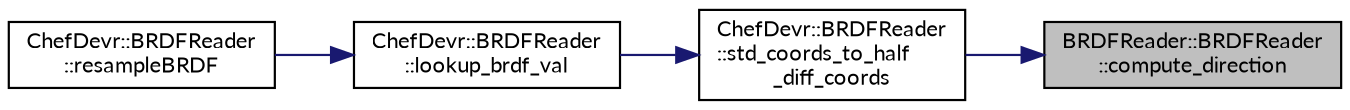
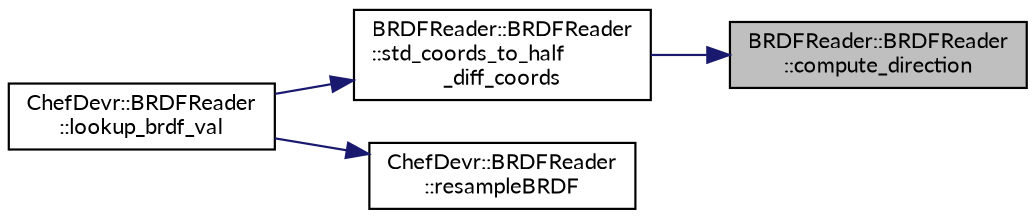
edge "ChefDevr::BRDFReader ::resampleBRDF" -> "ChefDevr::BRDFReader ::lookup_brdf_val": reversed
node "ChefDevr::BRDFReader ::std_coords_to_half _diff_coords": label "ChefDevr::BRDFReader ::std_coords_to_half _diff_coords" -> "BRDFReader::BRDFReader ::std_coords_to_half _diff_coords"
